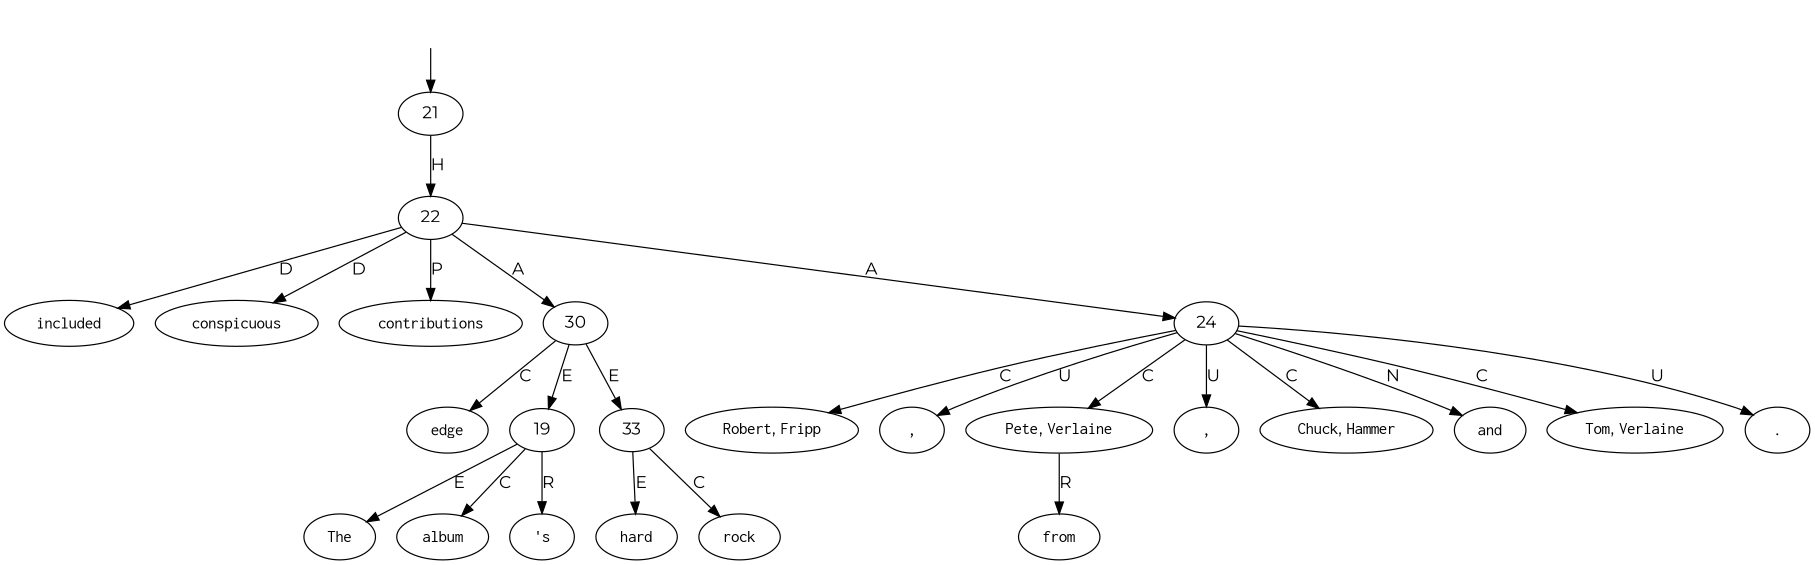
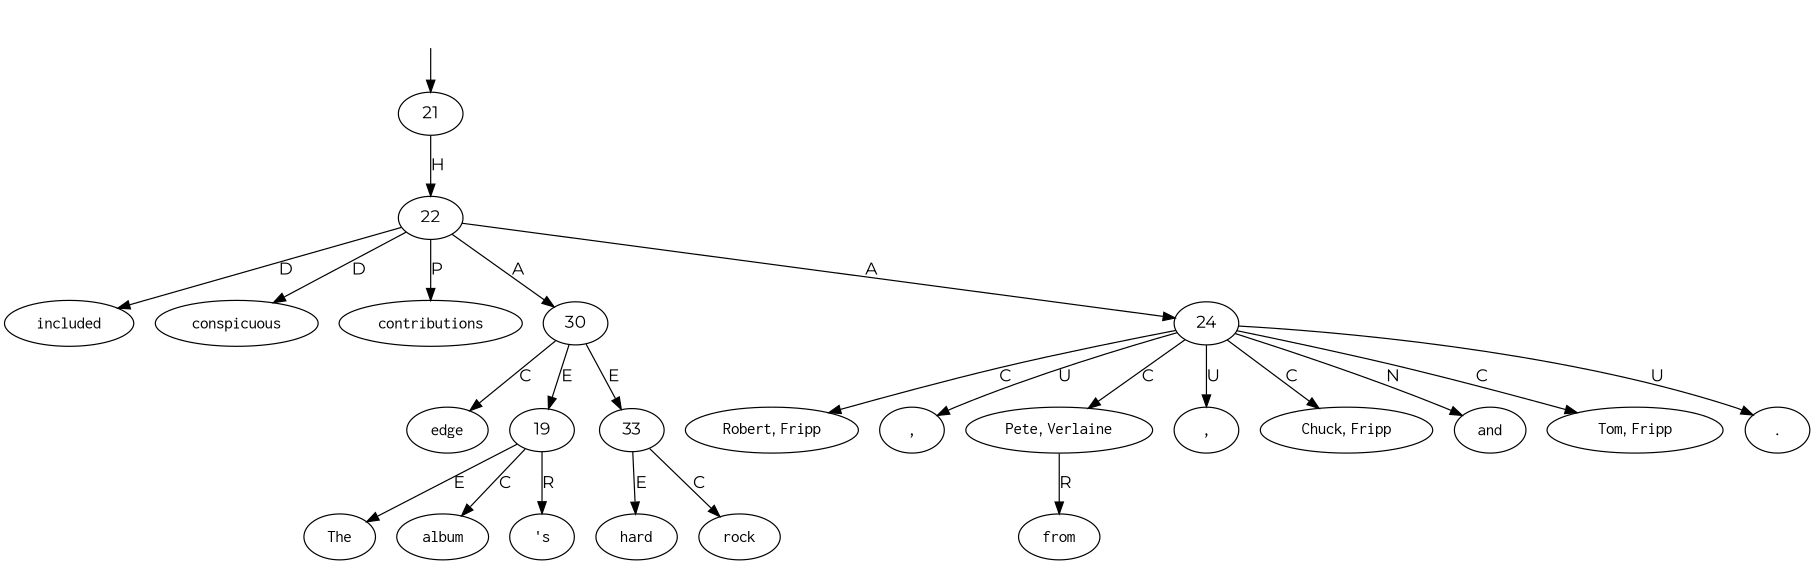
node "Chuck": text "Hammer" -> "Fripp"
node "Tom": text "Verlaine" -> "Fripp"
